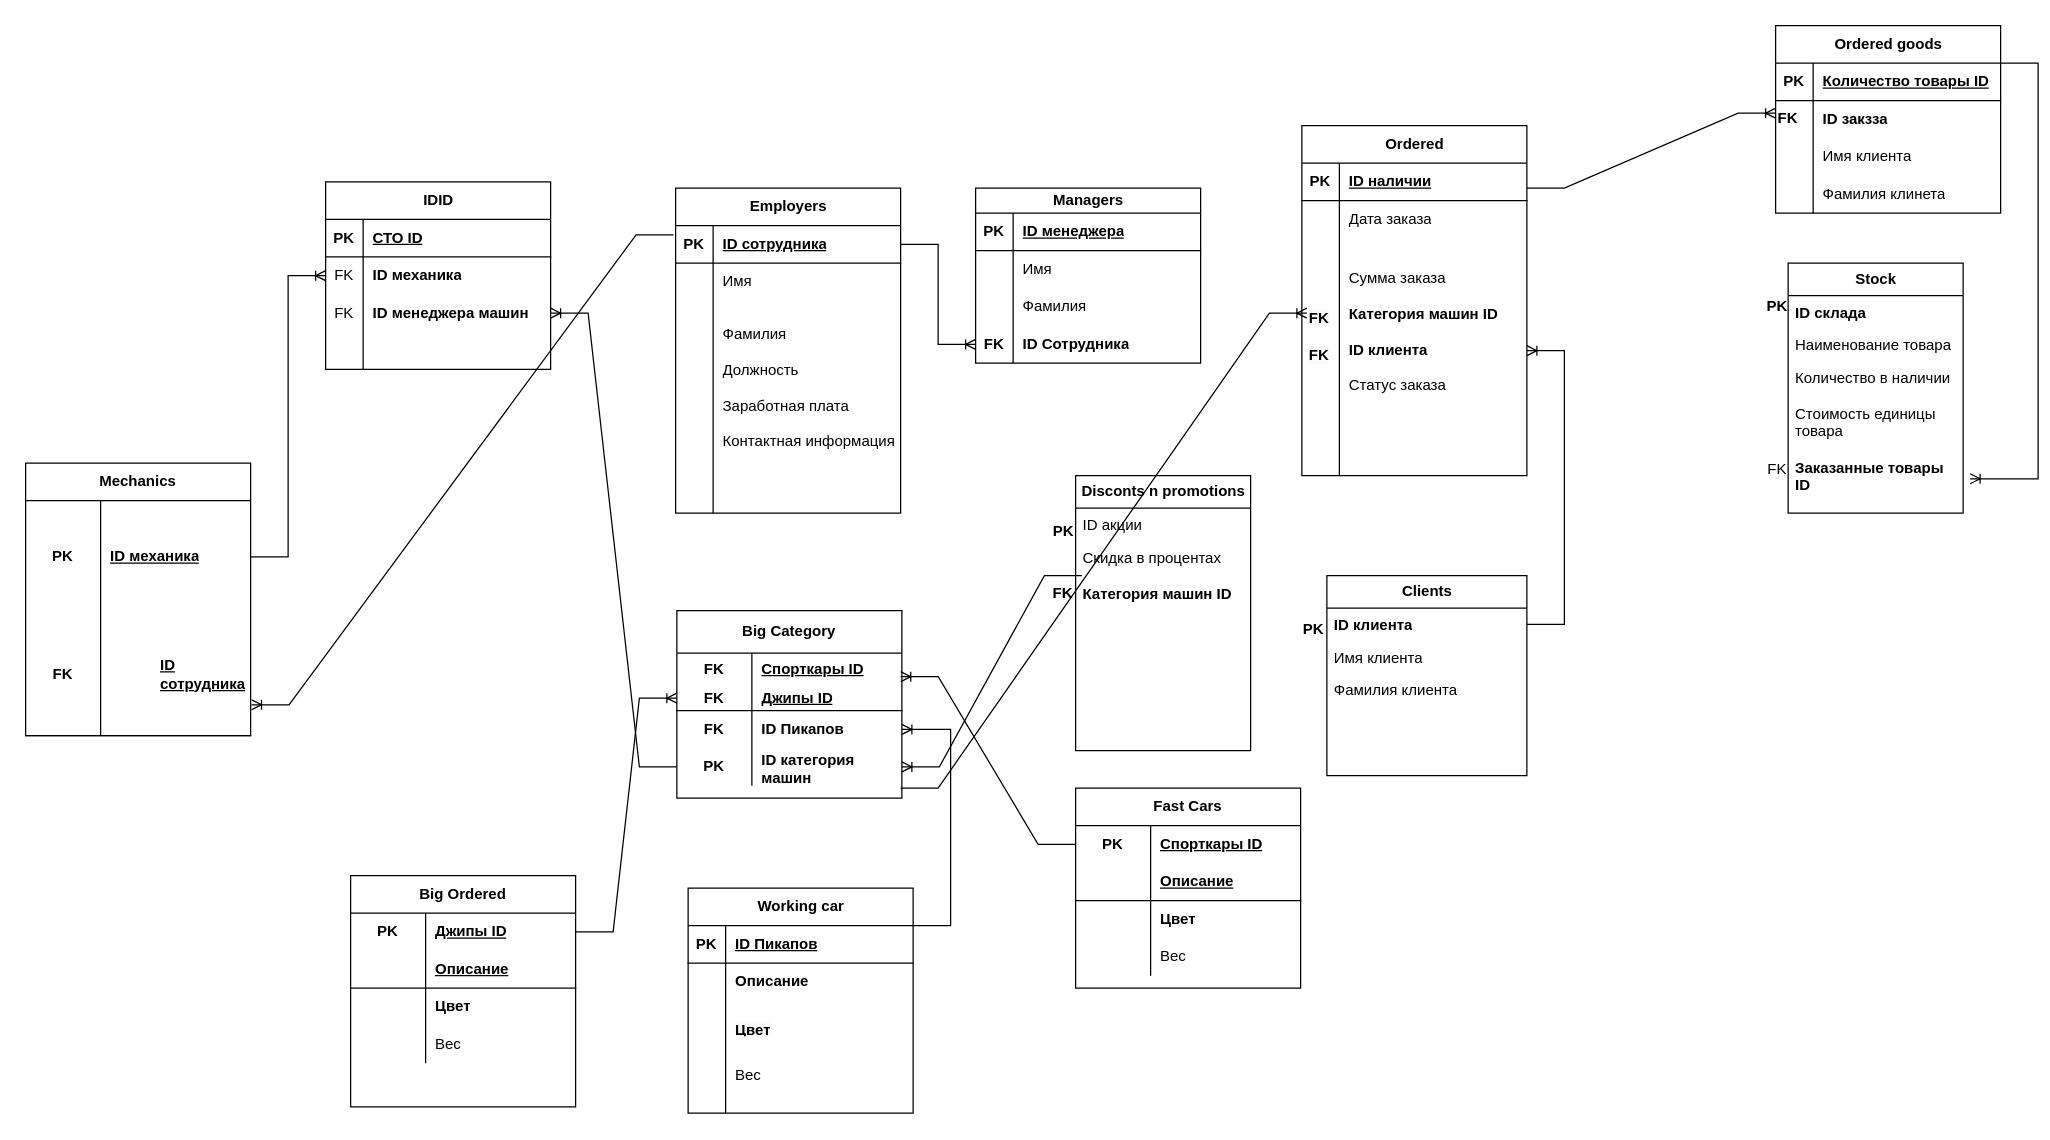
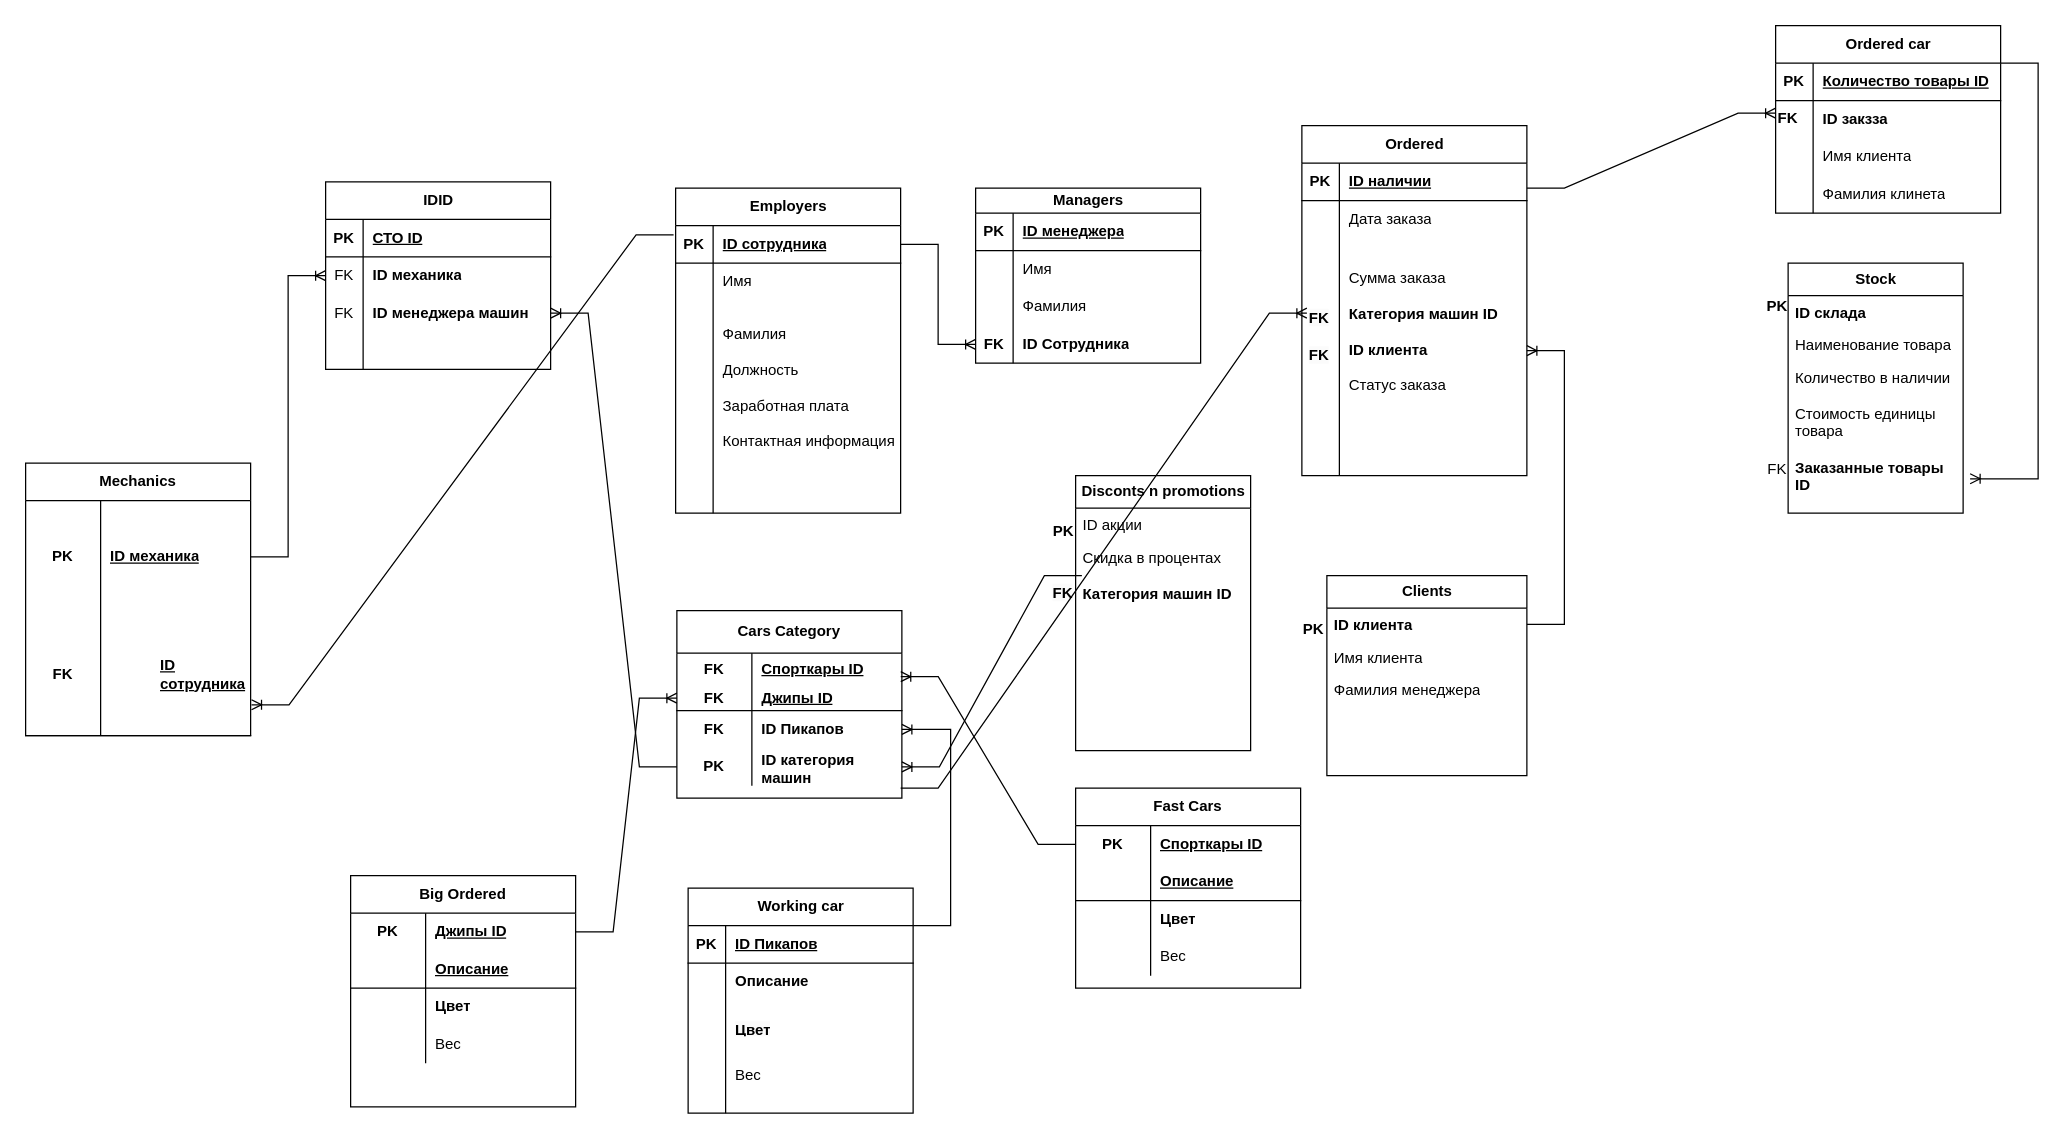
node "Ordered goods": label "Ordered goods" -> "Ordered car"
node "Big Category": label "Big Category" -> "Cars Category"
node "Фамилия клиента": label "Фамилия клиента" -> "Фамилия менеджера"
